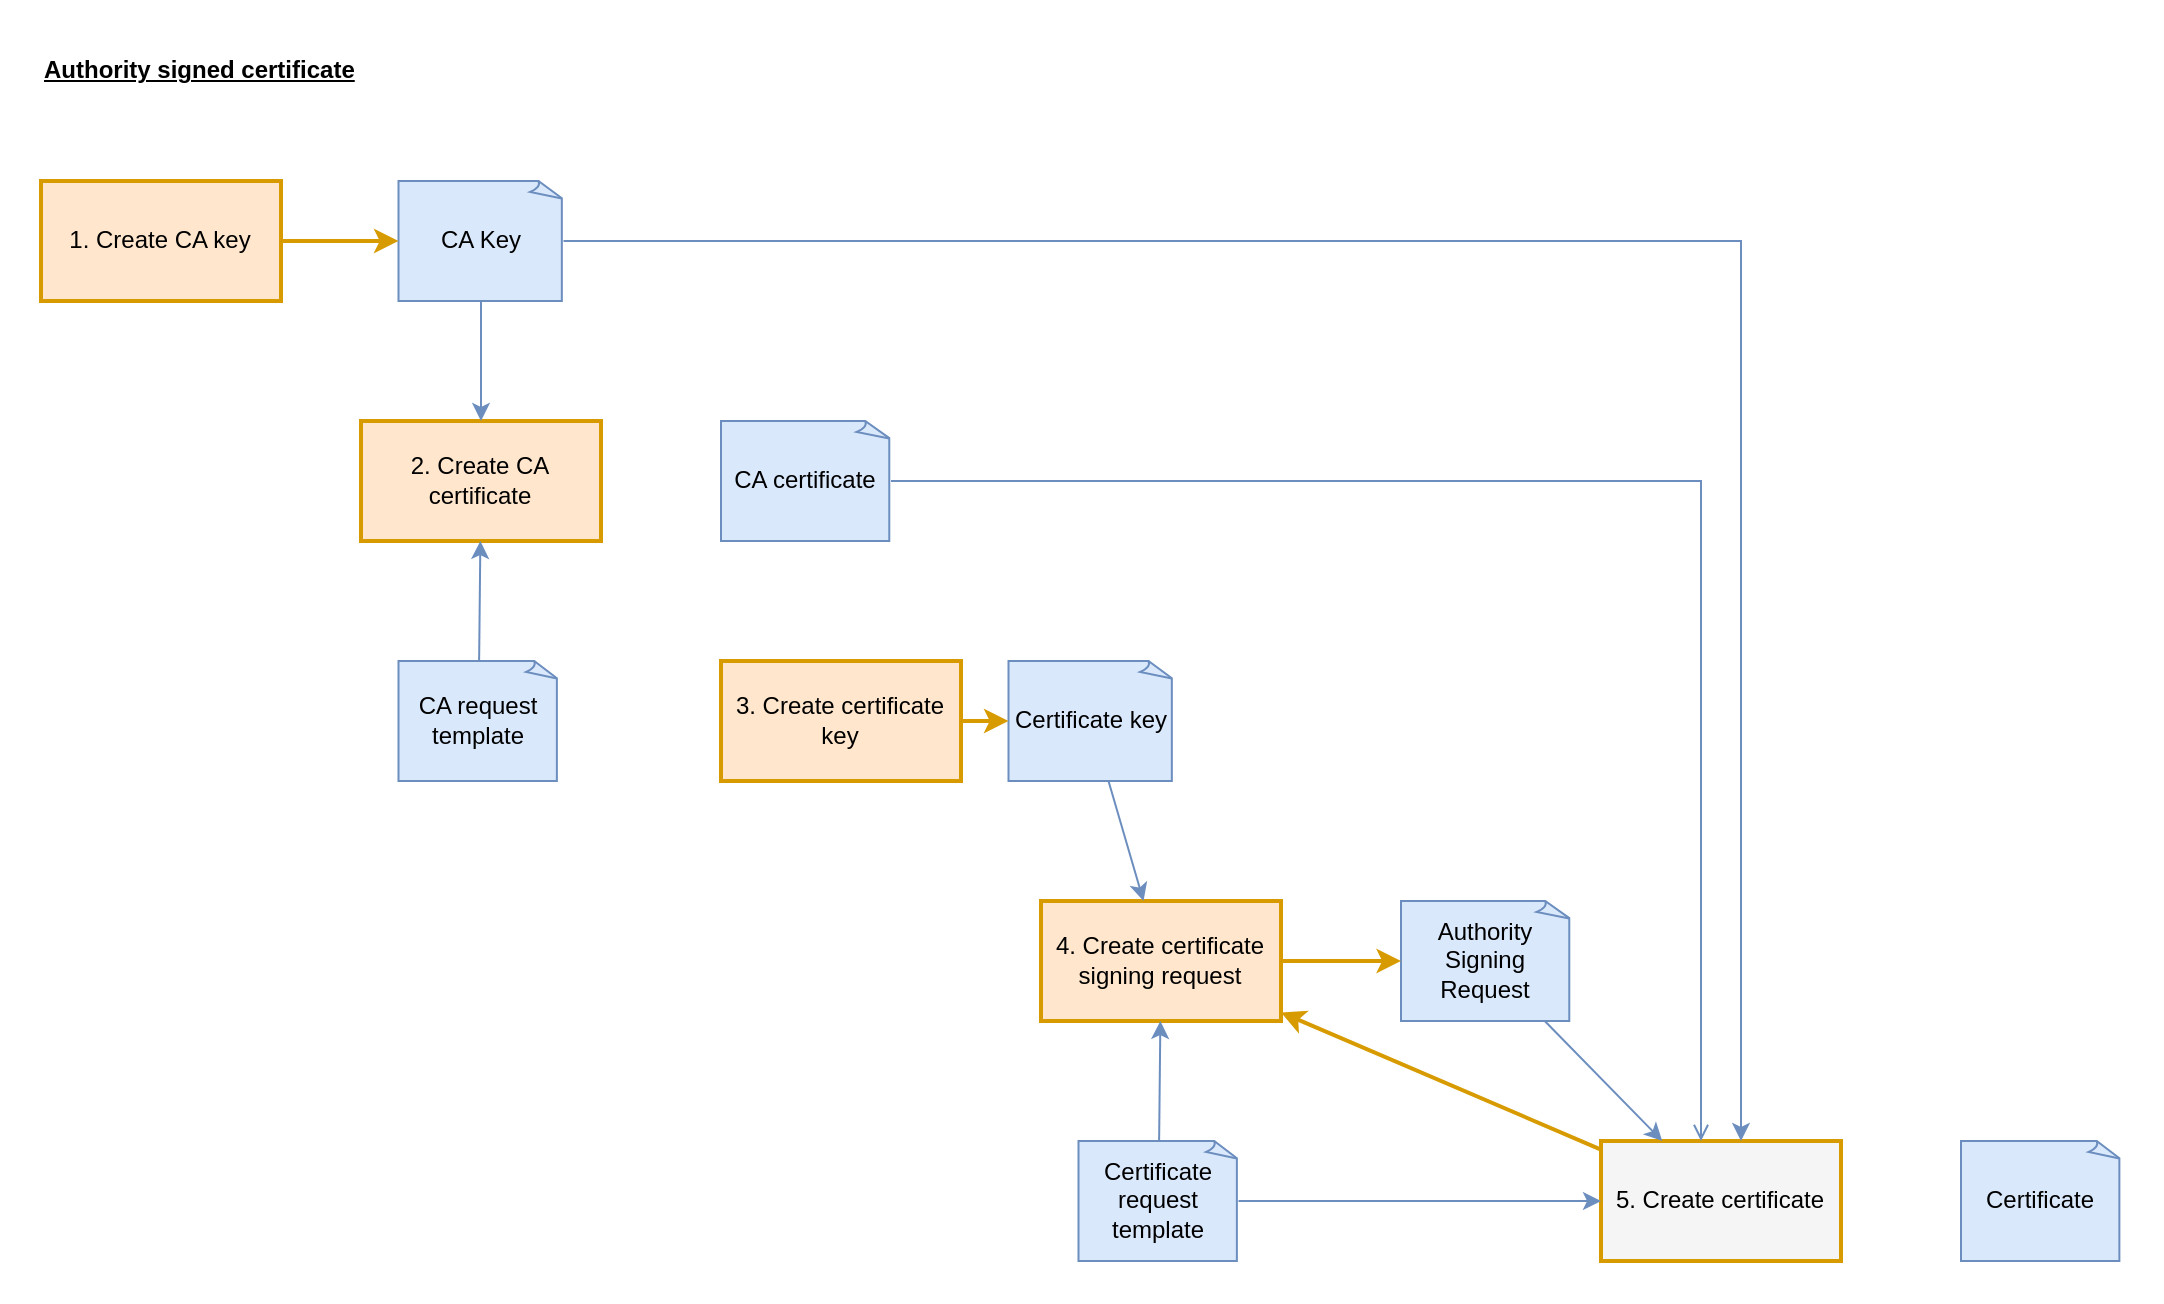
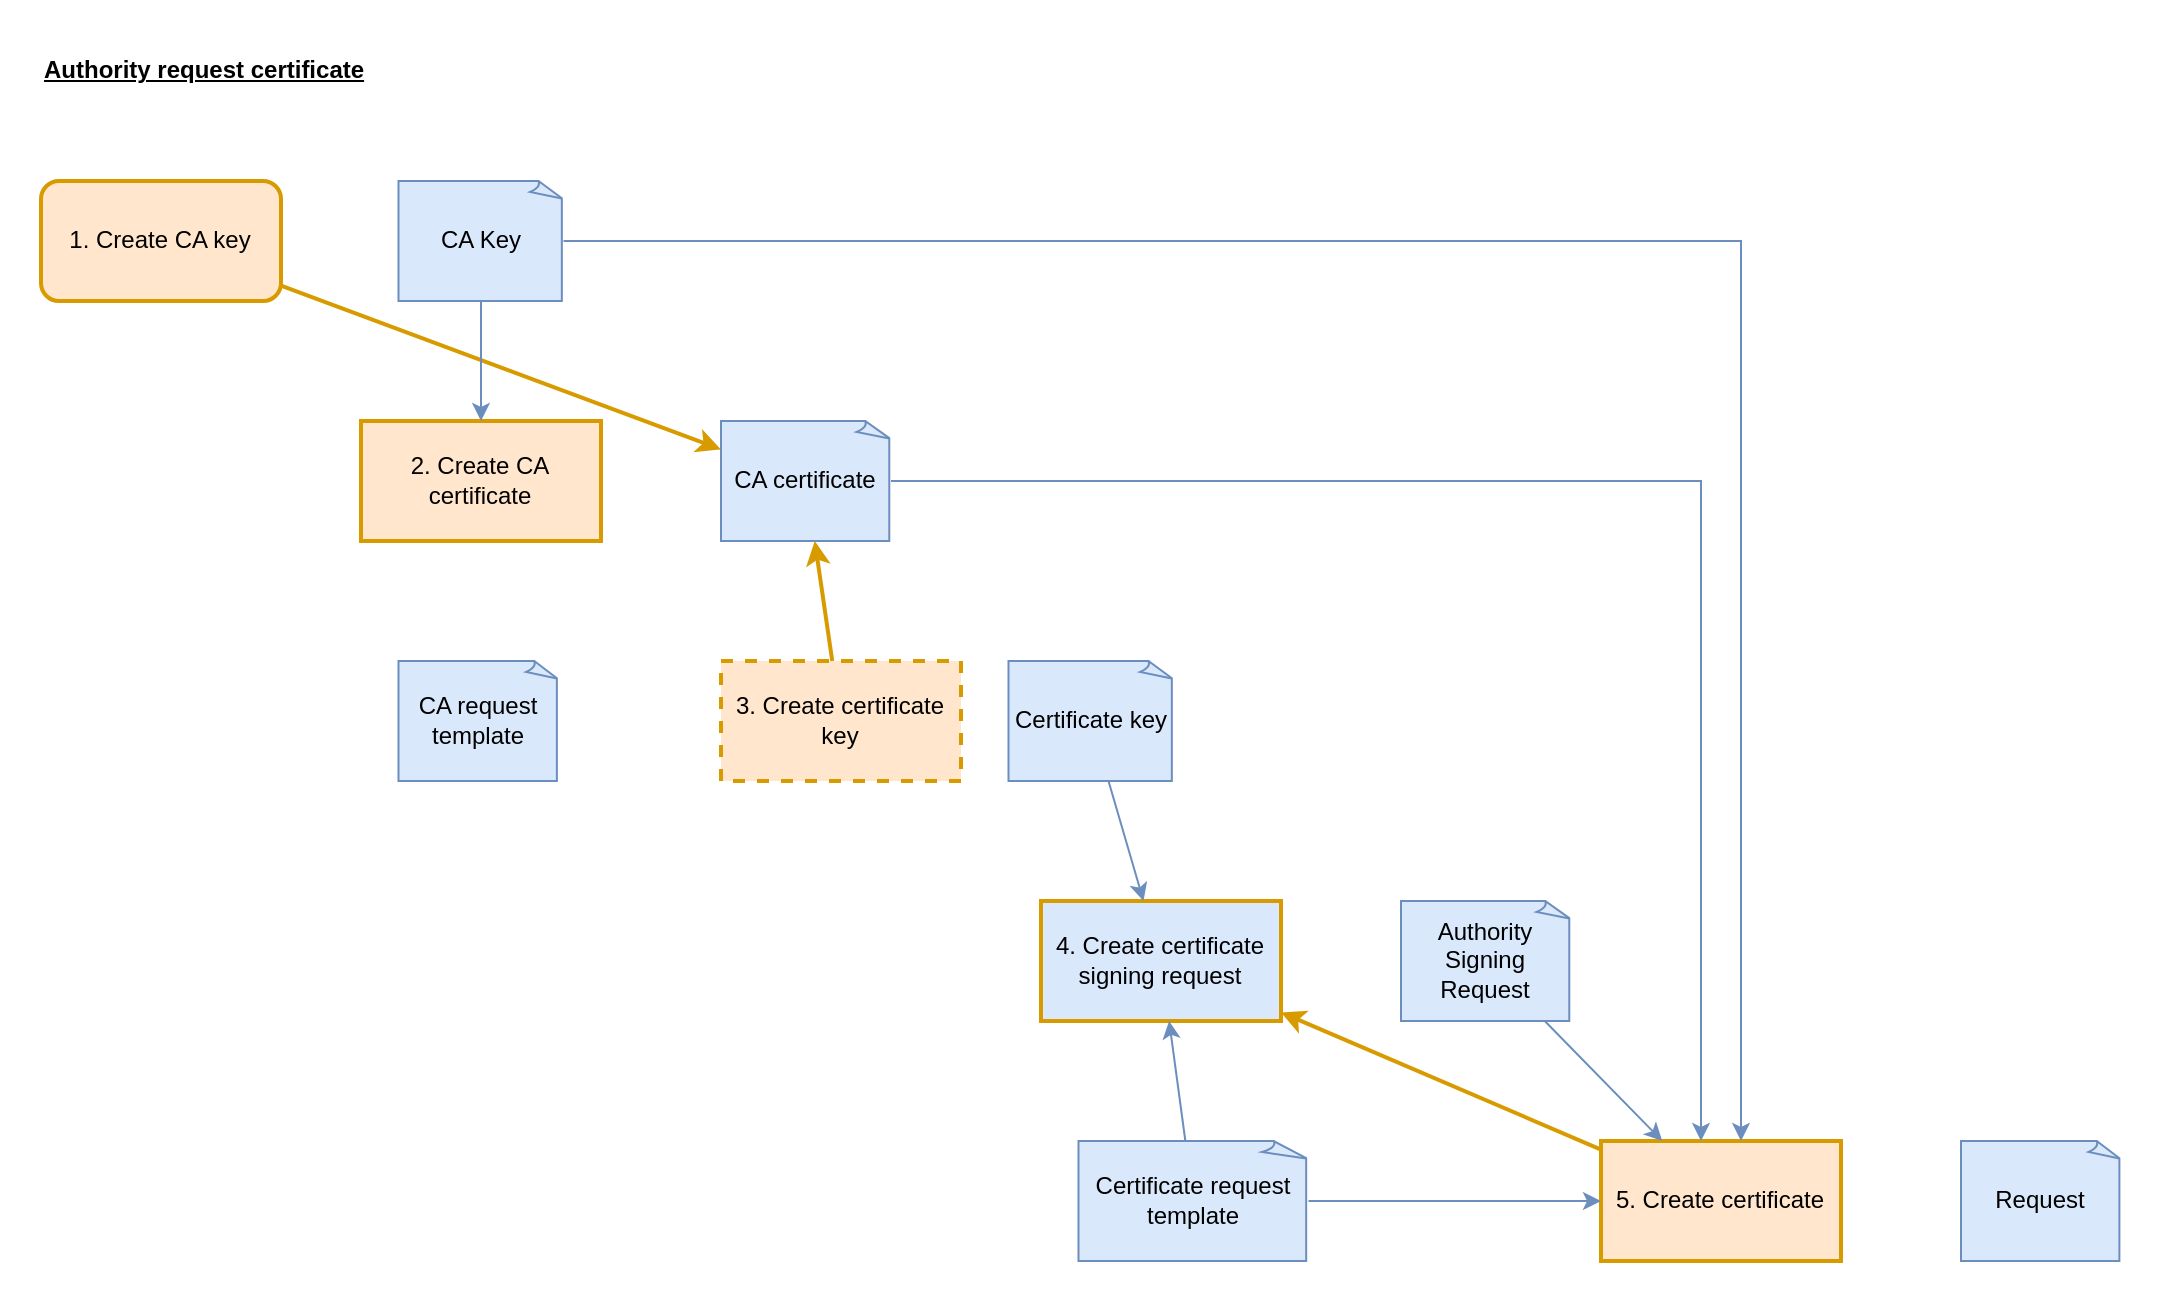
node "Authority signed certificate": label "Authority signed certificate" -> "Authority request certificate"
node "1. Create CA key": shape rectangle -> rounded rectangle
edge "1. Create CA key" -> "CA Key": now "1. Create CA key" -> "CA certificate"
edge "CA request template" -> "2. Create CA certificate": removed
node "3. Create certificate key": style solid -> dashed
edge "3. Create certificate key" -> "Certificate key": now "3. Create certificate key" -> "CA certificate"
node "4. Create certificate signing request": fillcolor #ffe6cc -> #dae8fc
edge "4. Create certificate signing request" -> "Authority Signing Request": removed
edge "CA certificate" -> "5. Create certificate": arrowhead open -> classic
node "Certificate request template": size 160x120 -> 230x120
node "5. Create certificate": fillcolor #f5f5f5 -> #ffe6cc
node "Certificate": label "Certificate" -> "Request"
